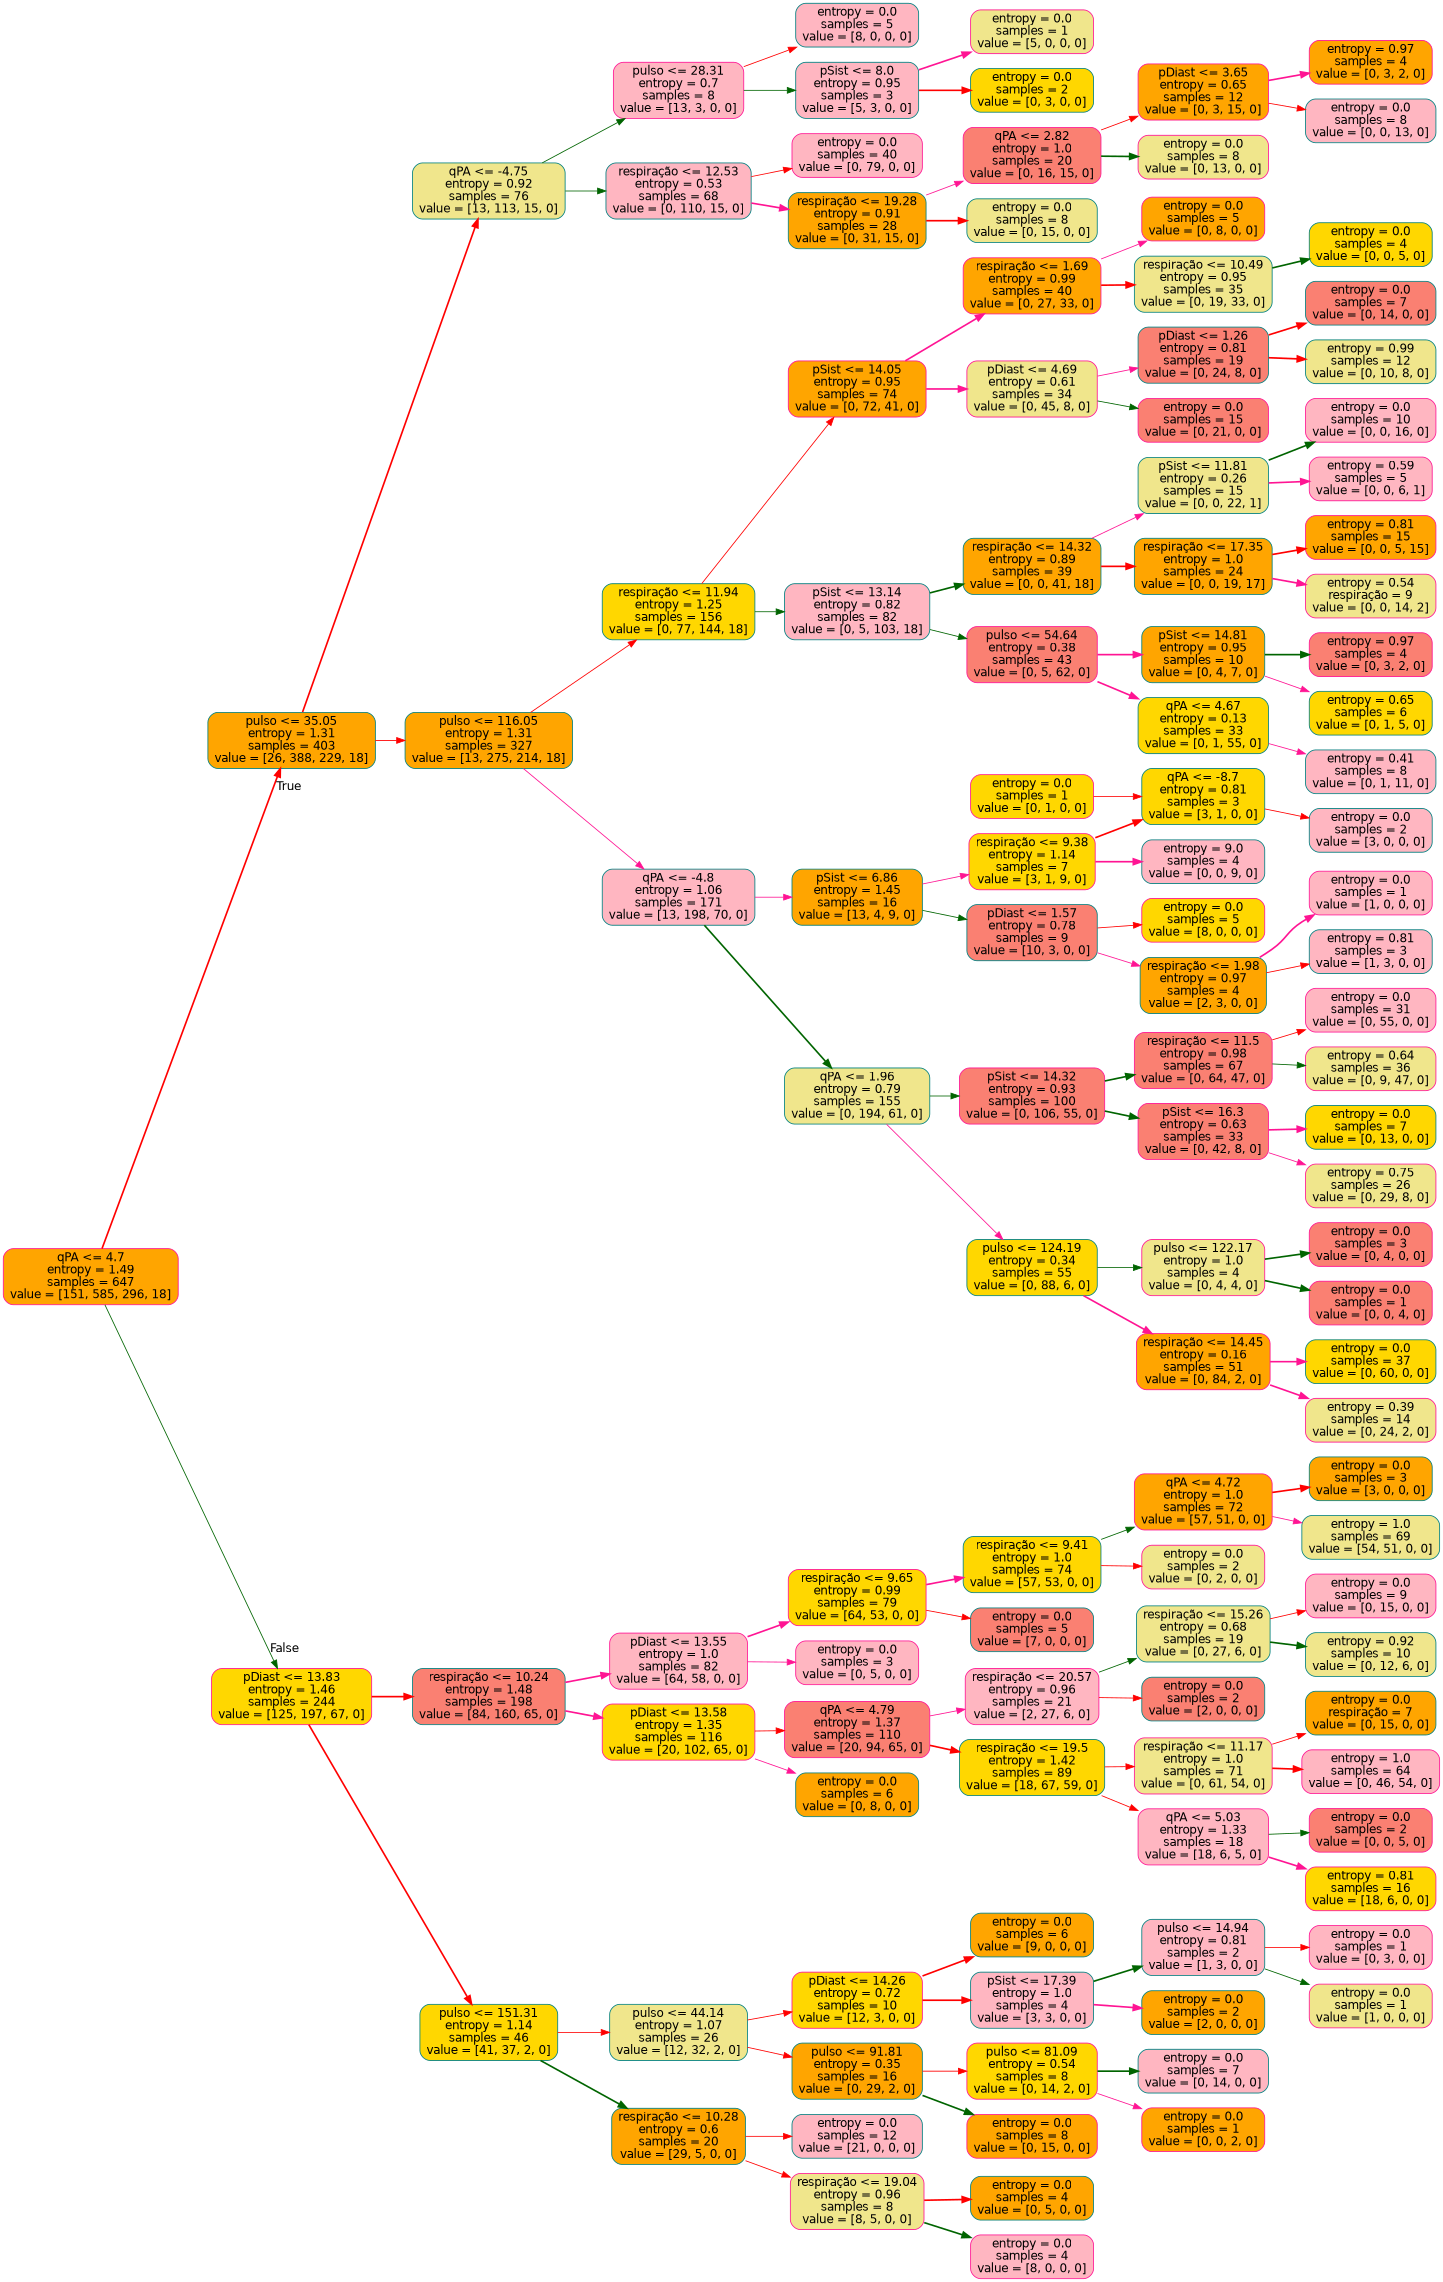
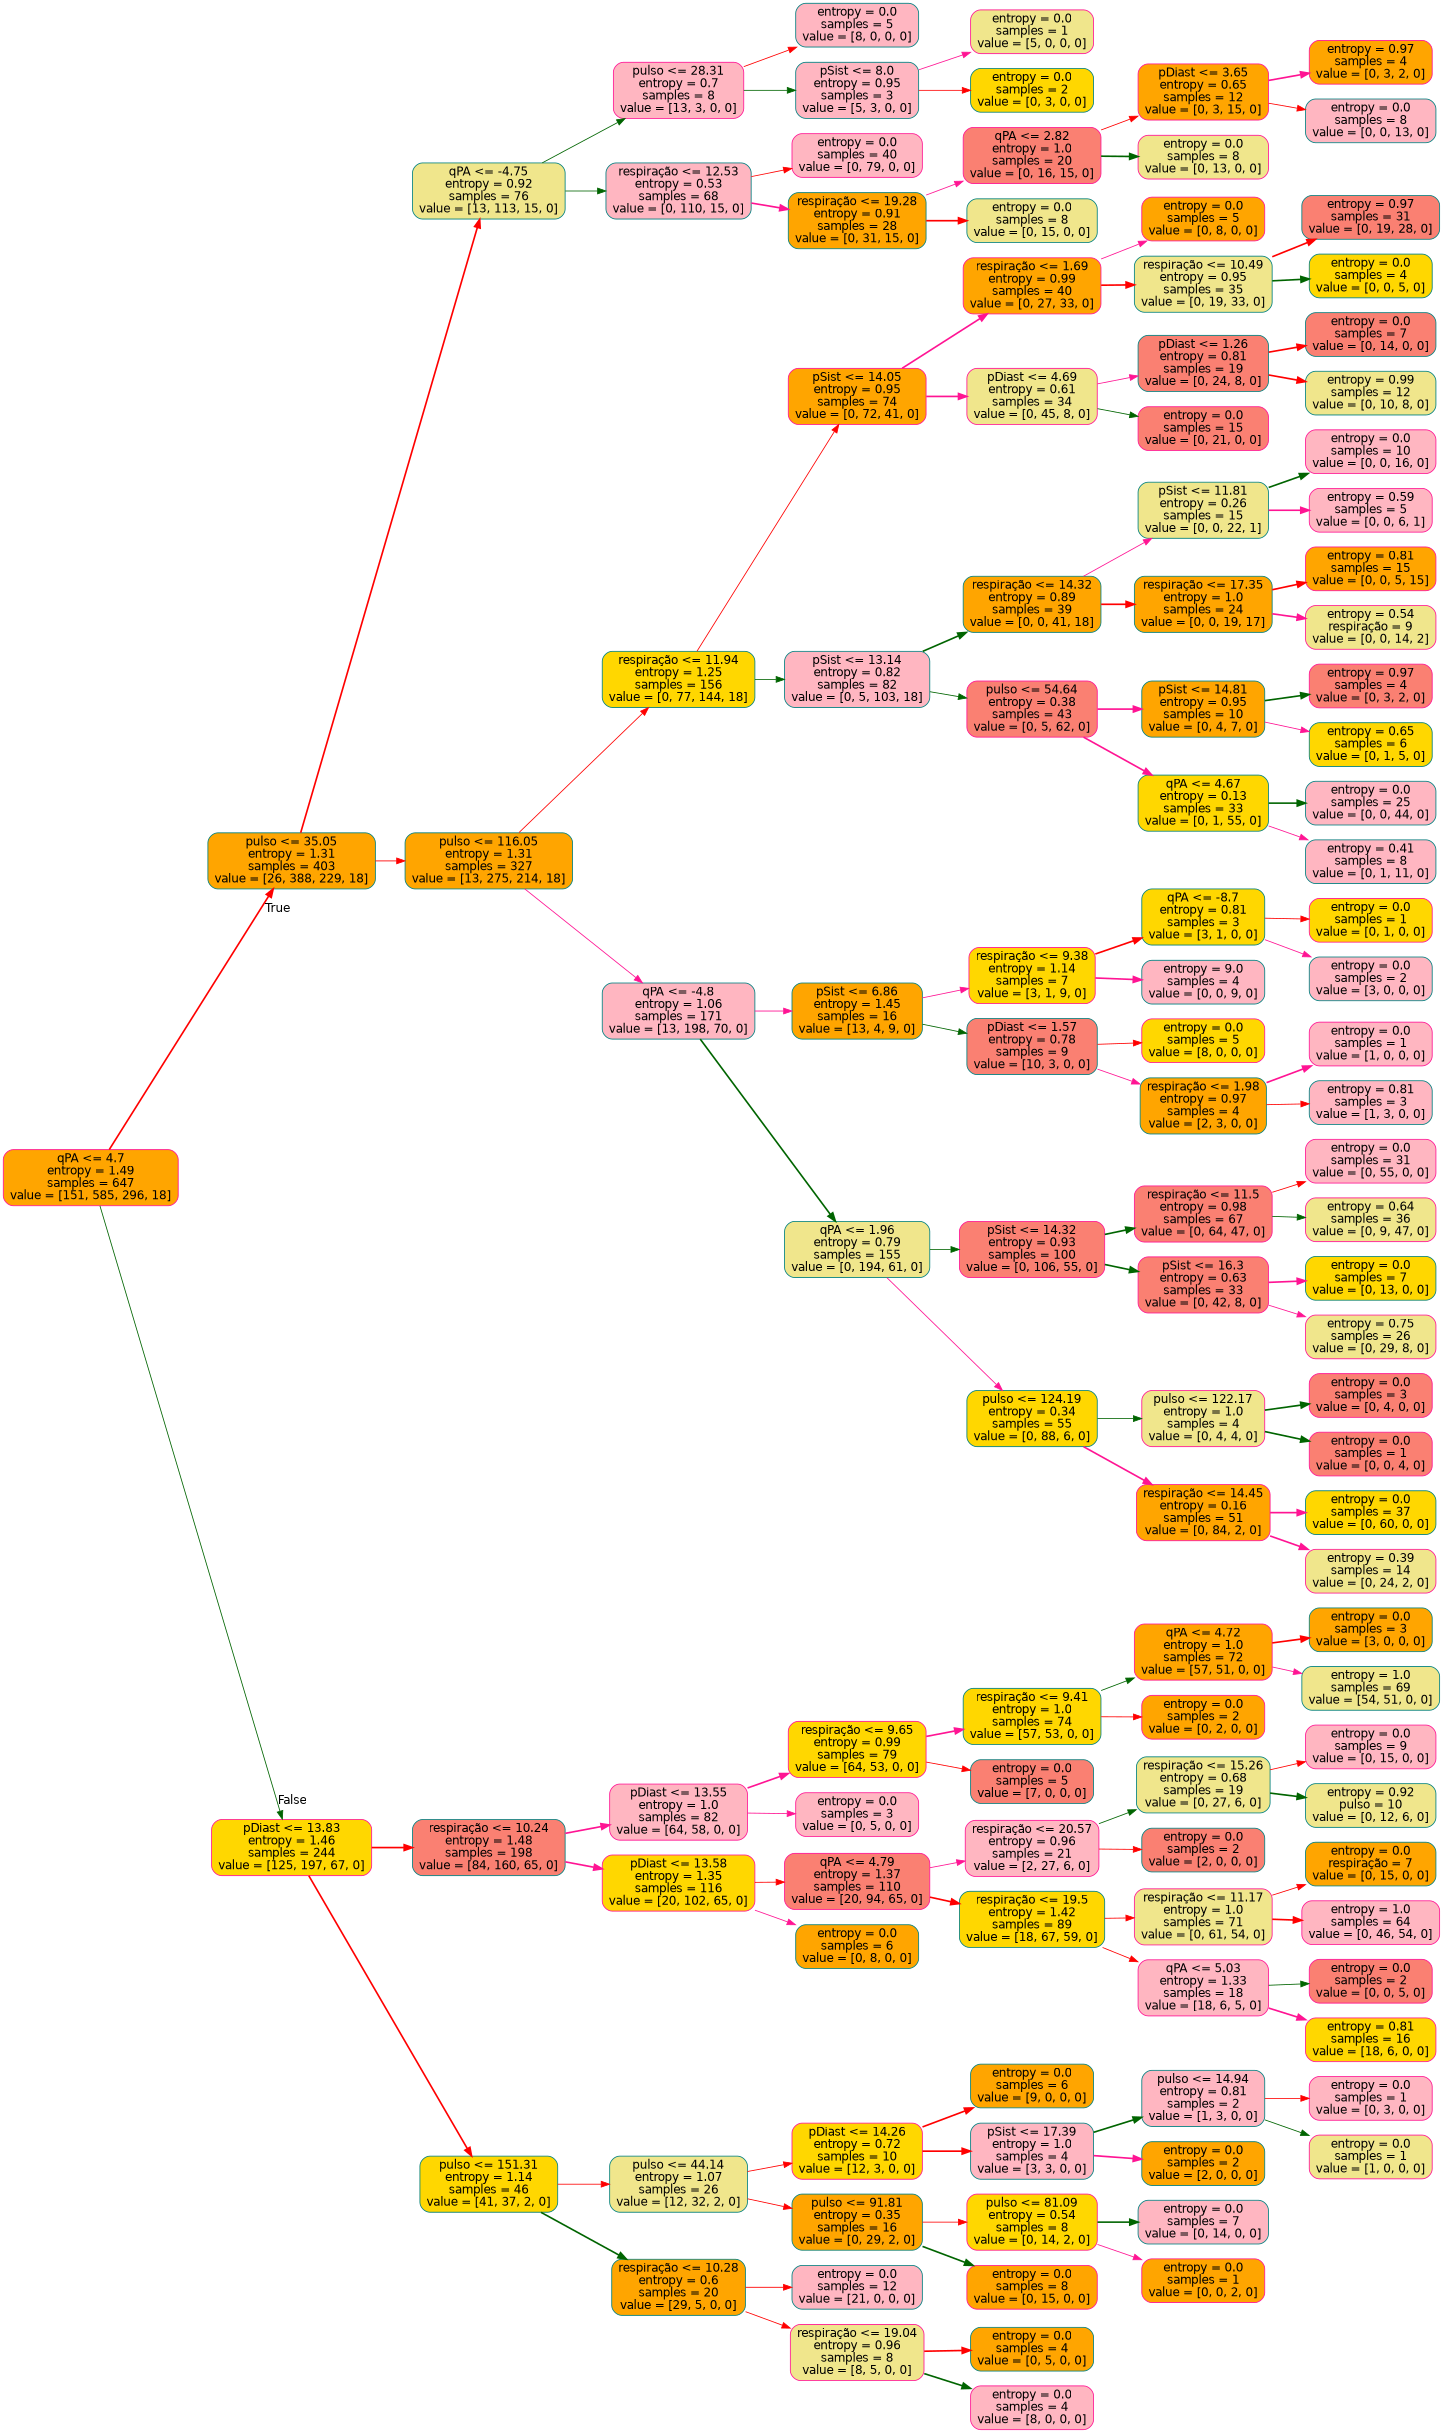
edge "pSist <= 8.0 entropy = 0.95 samples = 3 value = [5, 3, 0, 0]" -> "entropy = 0.0 samples = 1 value = [5, 0, 0, 0]": style bold -> solid
edge "pSist <= 8.0 entropy = 0.95 samples = 3 value = [5, 3, 0, 0]" -> "entropy = 0.0 samples = 2 value = [0, 3, 0, 0]": style bold -> solid
node "entropy = 0.97 samples = 31 value = [0, 19, 28, 0]": added
edge "entropy = 0.0 samples = 1 value = [0, 1, 0, 0]" -> "qPA <= -8.7 entropy = 0.81 samples = 3 value = [3, 1, 0, 0]": reversed
node "entropy = 0.0 samples = 25 value = [0, 0, 44, 0]": added
edge "qPA <= -8.7 entropy = 0.81 samples = 3 value = [3, 1, 0, 0]" -> "entropy = 0.0 samples = 2 value = [3, 0, 0, 0]": color red -> deeppink
node "entropy = 0.0 samples = 2 value = [0, 2, 0, 0]": fillcolor khaki -> orange
node "entropy = 0.92 samples = 10 value = [0, 12, 6, 0]": label "entropy = 0.92 samples = 10 value = [0, 12, 6, 0]" -> "entropy = 0.92 pulso = 10 value = [0, 12, 6, 0]"
